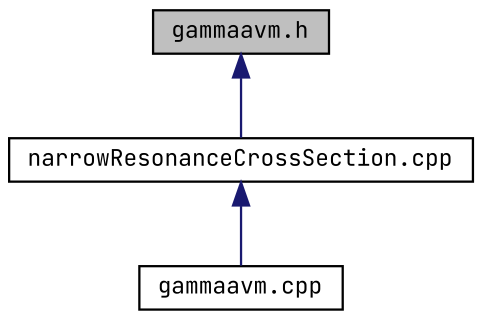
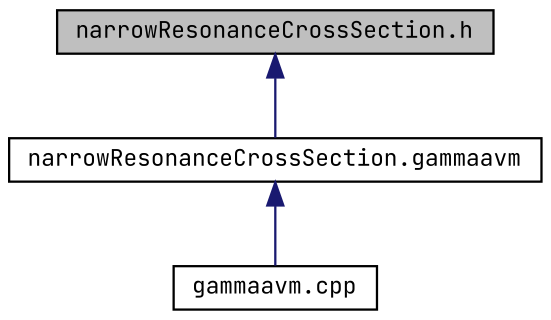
node "gammaavm.h": label "gammaavm.h" -> "narrowResonanceCrossSection.h"
node "narrowResonanceCrossSection.cpp": label "narrowResonanceCrossSection.cpp" -> "narrowResonanceCrossSection.gammaavm"
